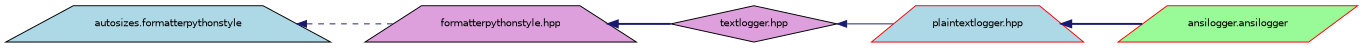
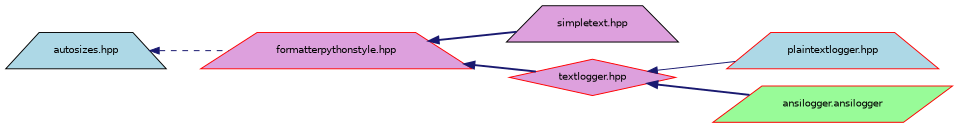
node "autosizes.formatterpythonstyle": label "autosizes.formatterpythonstyle" -> "autosizes.hpp"
node "formatterpythonstyle.hpp": color black -> red
node "simpletext.hpp": added
node "textlogger.hpp": color black -> red
edge "ansilogger.ansilogger" -> "plaintextlogger.hpp": now "ansilogger.ansilogger" -> "textlogger.hpp"
